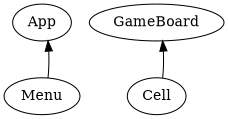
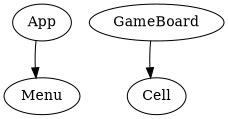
edge "Menu" -> "App": reversed
edge "Cell" -> "GameBoard": reversed
